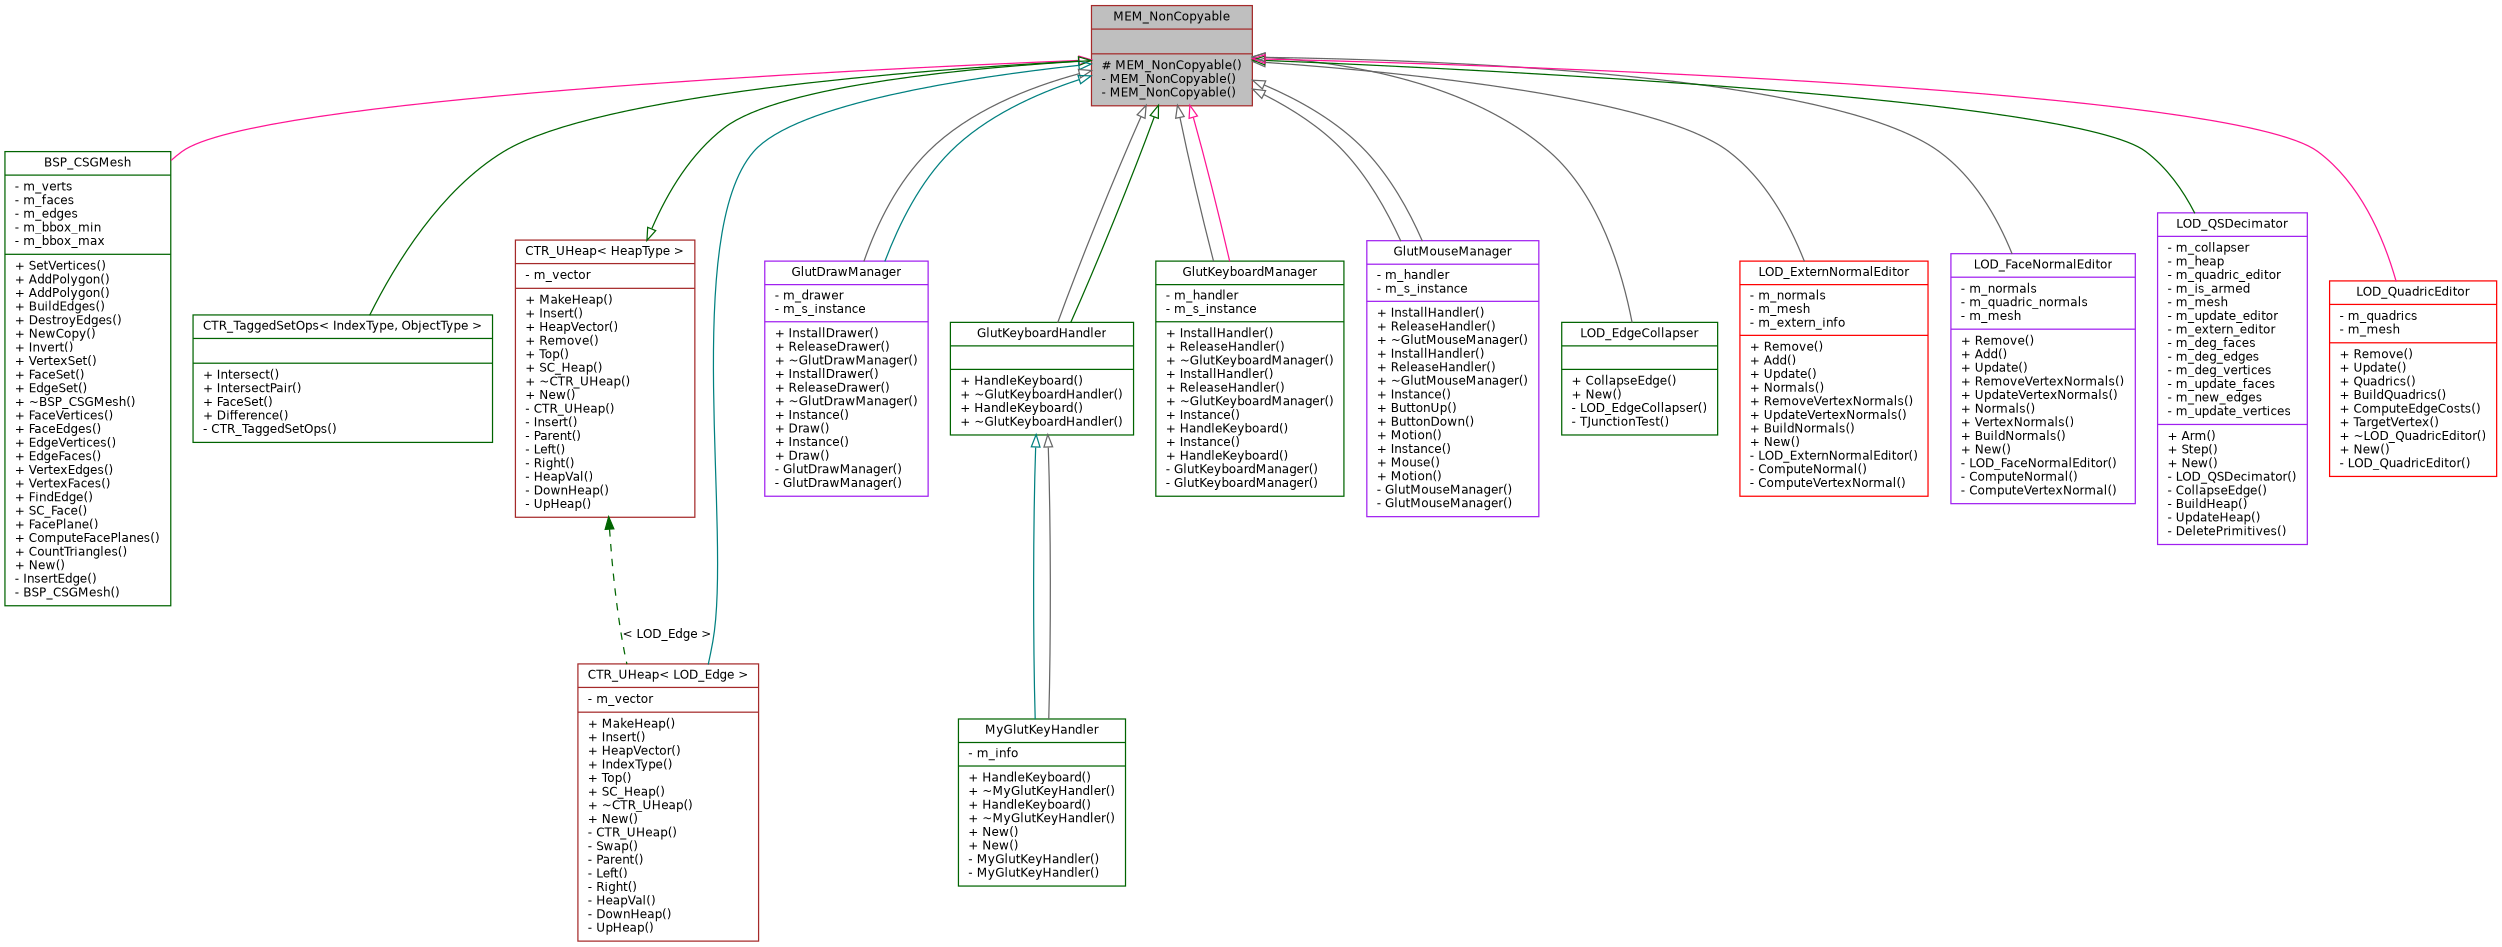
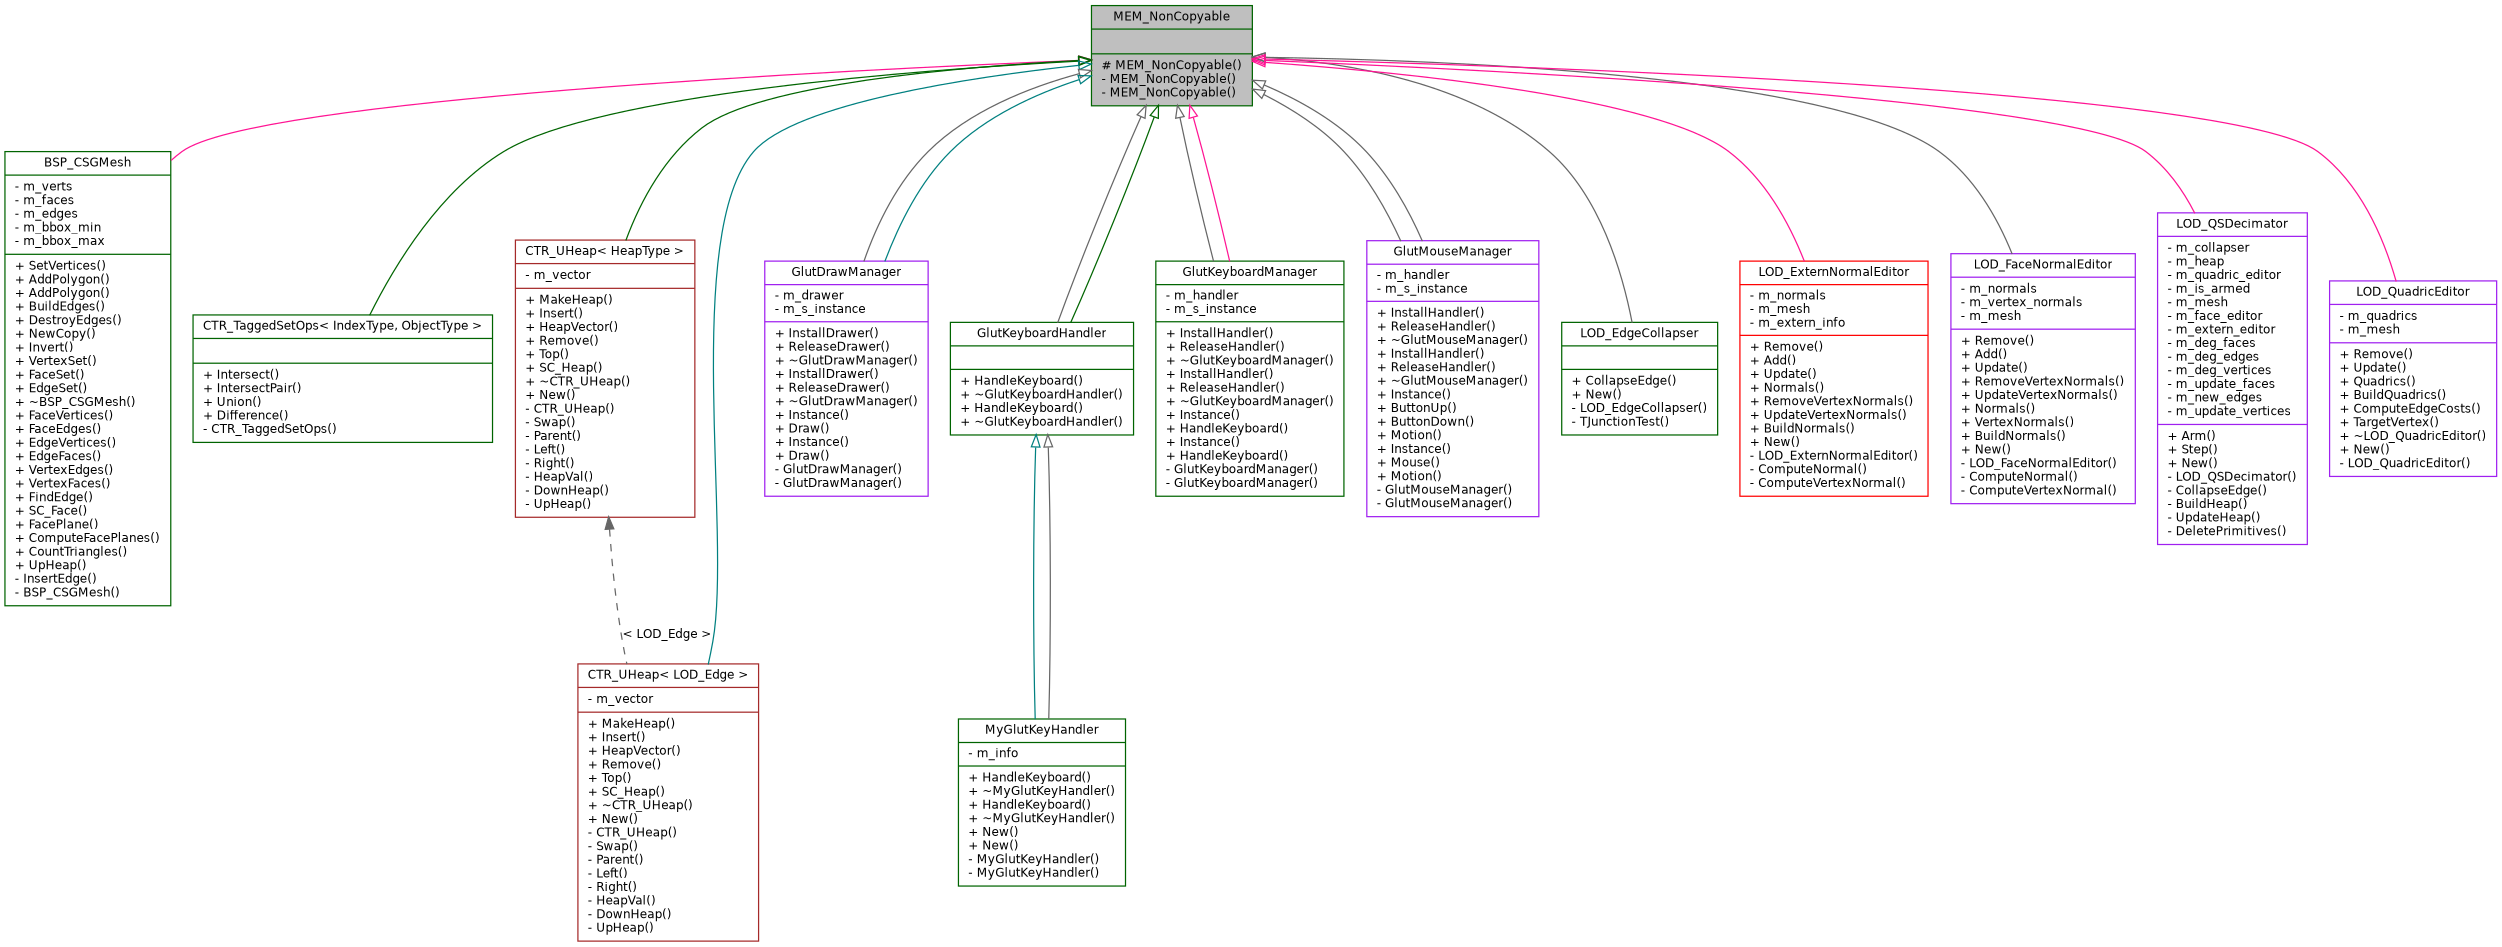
node "MEM_NonCopyable": color brown -> darkgreen
edge "MEM_NonCopyable" -> "CTR_UHeap< HeapType >": reversed
edge "LOD_QSDecimator" -> "MEM_NonCopyable": color darkgreen -> deeppink
edge "LOD_ExternNormalEditor" -> "MEM_NonCopyable": color gray40 -> deeppink
node "LOD_FaceNormalEditor": text "- m_quadric_normals" -> "- m_vertex_normals"
node "LOD_QSDecimator": text "- m_update_editor" -> "- m_face_editor"
node "LOD_QuadricEditor": color red -> purple
node "CTR_TaggedSetOps< IndexType, ObjectType >": text "+ FaceSet()" -> "+ Union()"
node "CTR_UHeap< HeapType >": text "- Insert()" -> "- Swap()"
node "BSP_CSGMesh": text "+ New()" -> "+ UpHeap()"
edge "CTR_UHeap< LOD_Edge >" -> "CTR_UHeap< HeapType >": color darkgreen -> gray40
node "CTR_UHeap< LOD_Edge >": text "+ IndexType()" -> "+ Remove()"
